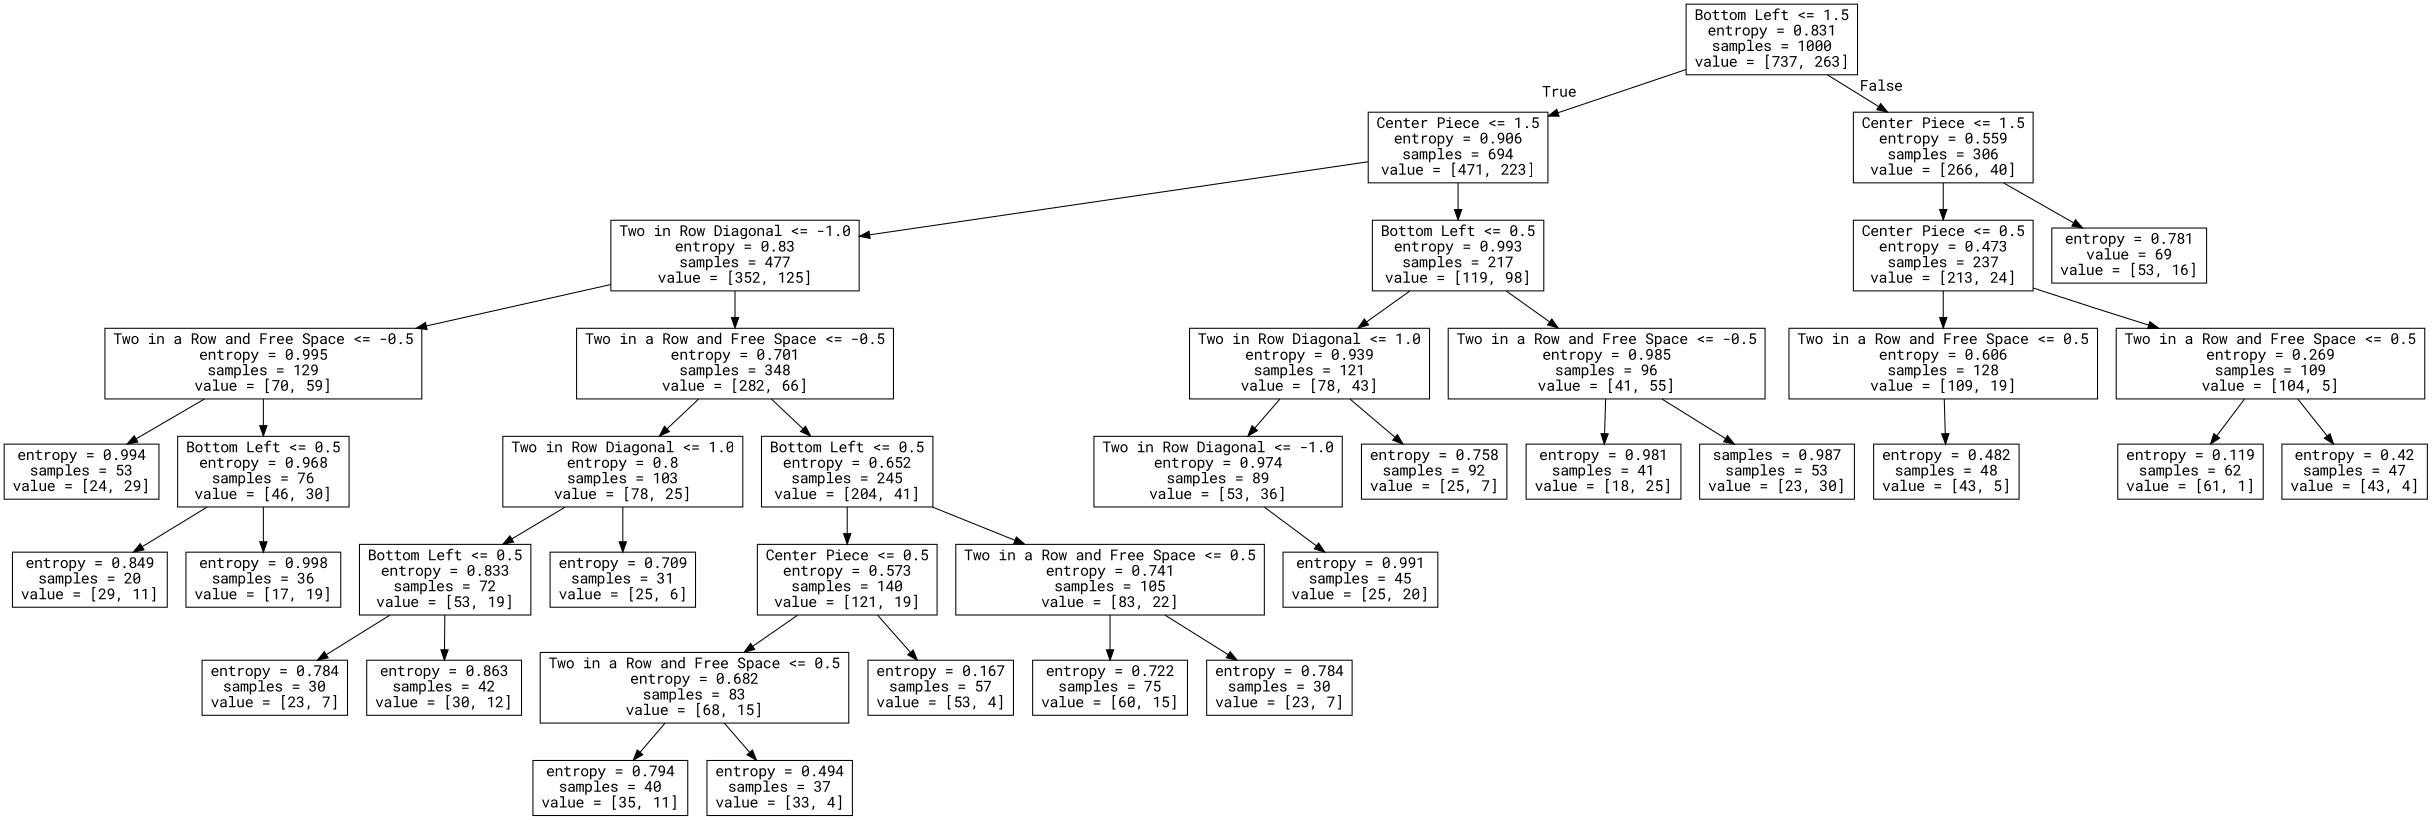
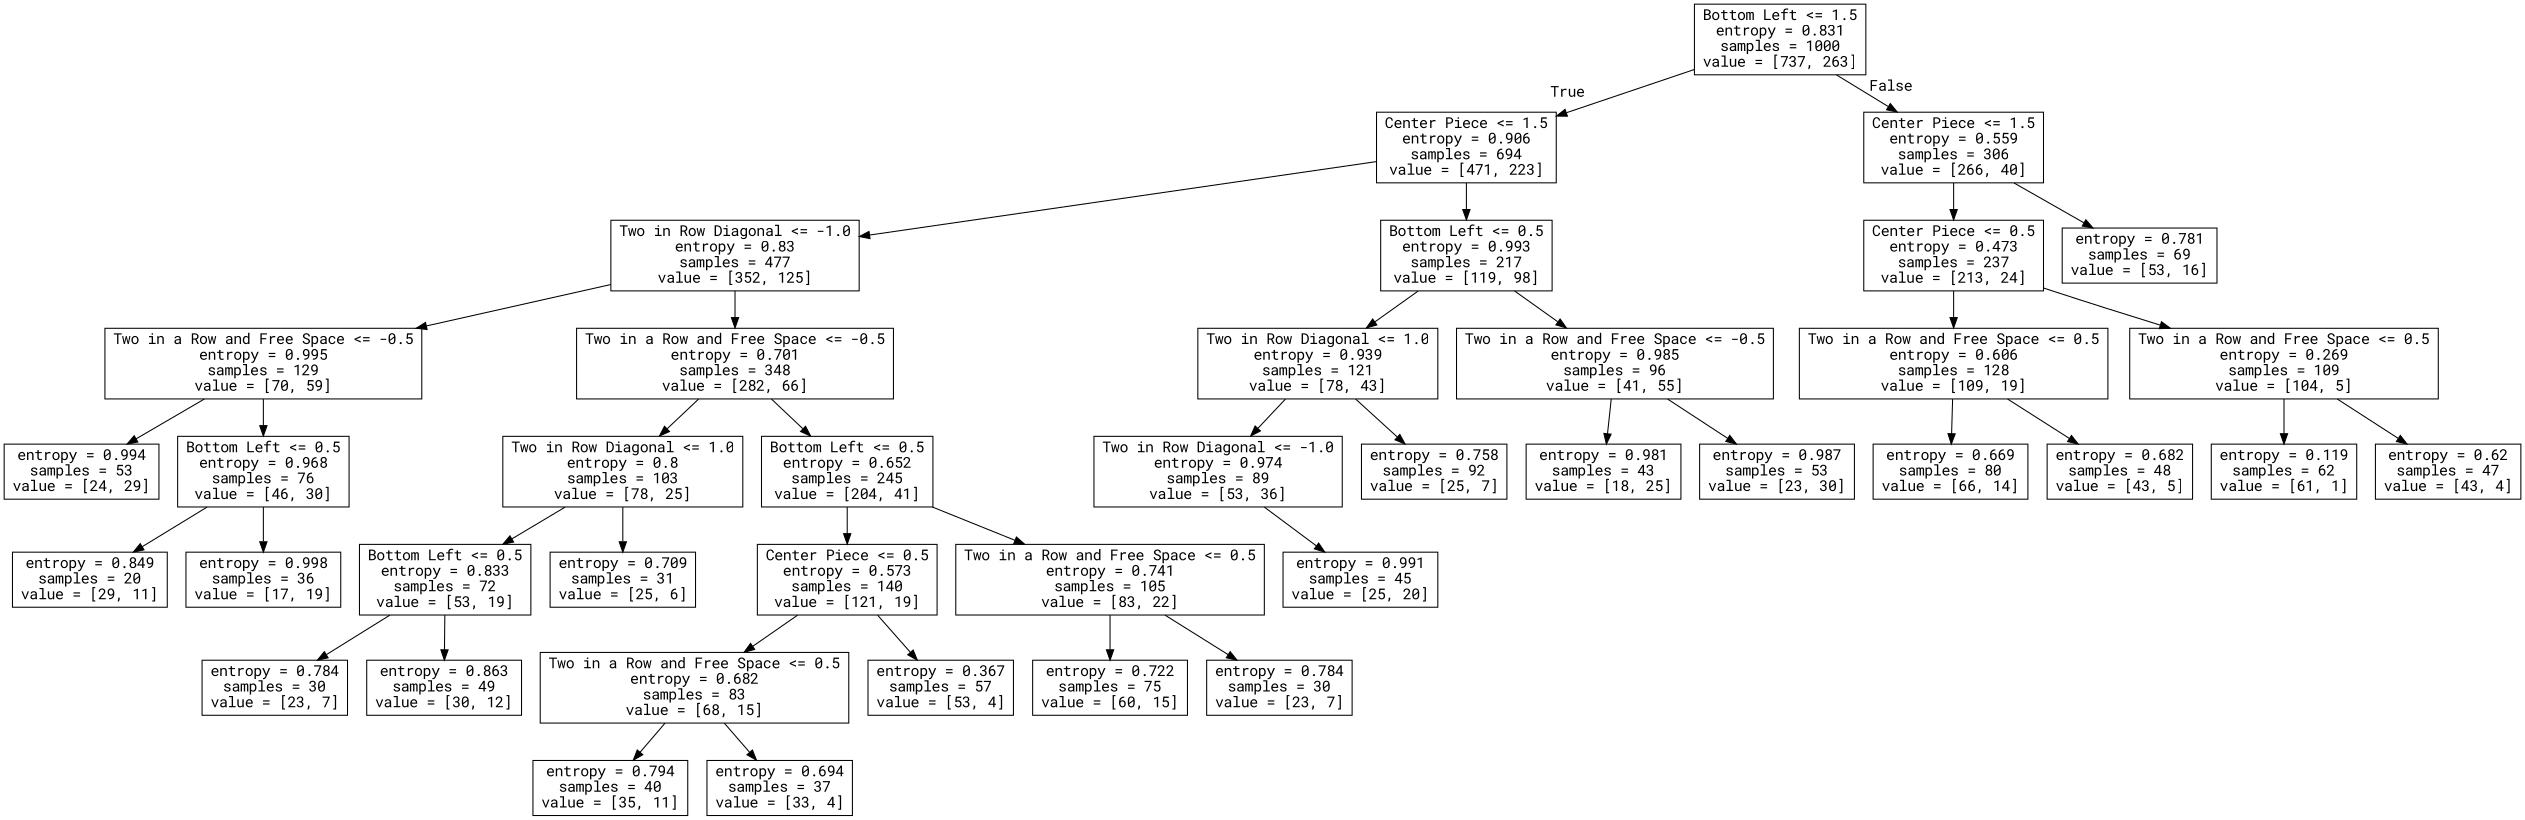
node "entropy = 0.781 value = 69 value = [53, 16]": label "entropy = 0.781 value = 69 value = [53, 16]" -> "entropy = 0.781 samples = 69 value = [53, 16]"
node "entropy = 0.981 samples = 41 value = [18, 25]": label "entropy = 0.981 samples = 41 value = [18, 25]" -> "entropy = 0.981 samples = 43 value = [18, 25]"
node "samples = 0.987 samples = 53 value = [23, 30]": label "samples = 0.987 samples = 53 value = [23, 30]" -> "entropy = 0.987 samples = 53 value = [23, 30]"
node "entropy = 0.482 samples = 48 value = [43, 5]": label "entropy = 0.482 samples = 48 value = [43, 5]" -> "entropy = 0.682 samples = 48 value = [43, 5]"
node "entropy = 0.669 samples = 80 value = [66, 14]": added
node "entropy = 0.42 samples = 47 value = [43, 4]": label "entropy = 0.42 samples = 47 value = [43, 4]" -> "entropy = 0.62 samples = 47 value = [43, 4]"
node "entropy = 0.863 samples = 42 value = [30, 12]": label "entropy = 0.863 samples = 42 value = [30, 12]" -> "entropy = 0.863 samples = 49 value = [30, 12]"
node "entropy = 0.167 samples = 57 value = [53, 4]": label "entropy = 0.167 samples = 57 value = [53, 4]" -> "entropy = 0.367 samples = 57 value = [53, 4]"
node "entropy = 0.494 samples = 37 value = [33, 4]": label "entropy = 0.494 samples = 37 value = [33, 4]" -> "entropy = 0.694 samples = 37 value = [33, 4]"
